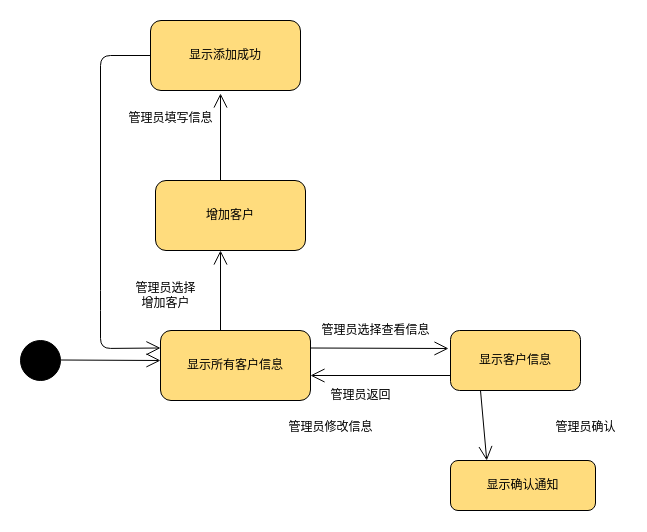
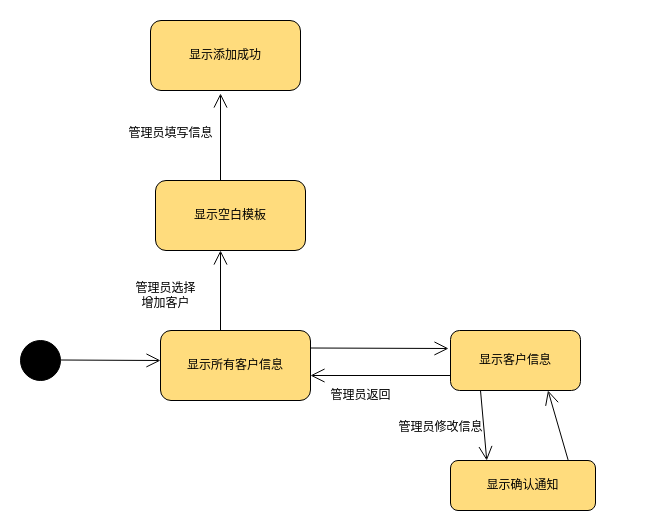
node "管理员填写信息": moved (171, 119) -> (171, 134)
edge "显示添加成功" -> "显示所有客户信息": removed
node "增加客户": label "增加客户" -> "显示空白模板"
node "管理员选择查看信息": removed
edge "显示确认通知" -> "显示客户信息": added
node "管理员修改信息": moved (331, 428) -> (441, 428)
node "管理员确认": removed
